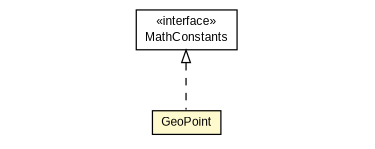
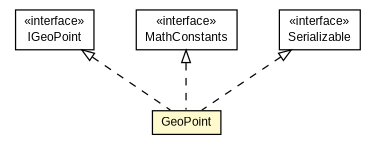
node "IGeoPoint": added
node "Serializable": added
